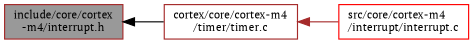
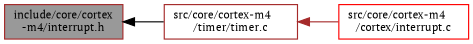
node "cortex/core/cortex-m4 /timer/timer.c": label "cortex/core/cortex-m4 /timer/timer.c" -> "src/core/cortex-m4 /timer/timer.c"
node "src/core/cortex-m4 /interrupt/interrupt.c": label "src/core/cortex-m4 /interrupt/interrupt.c" -> "src/core/cortex-m4 /cortex/interrupt.c"
